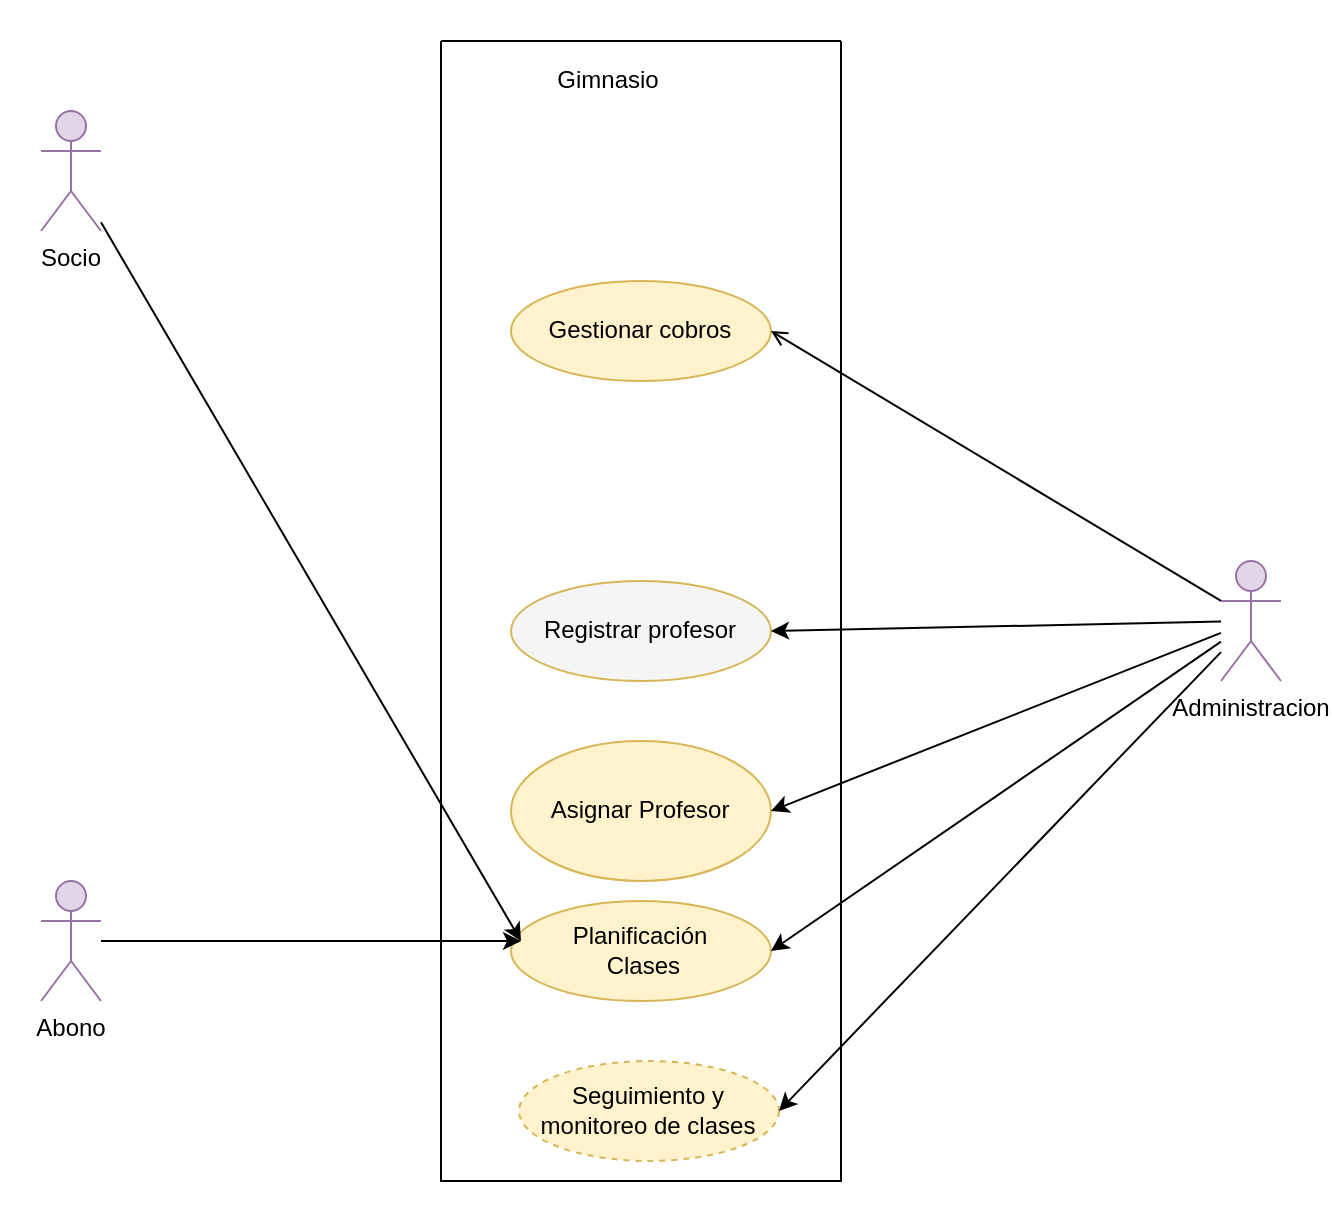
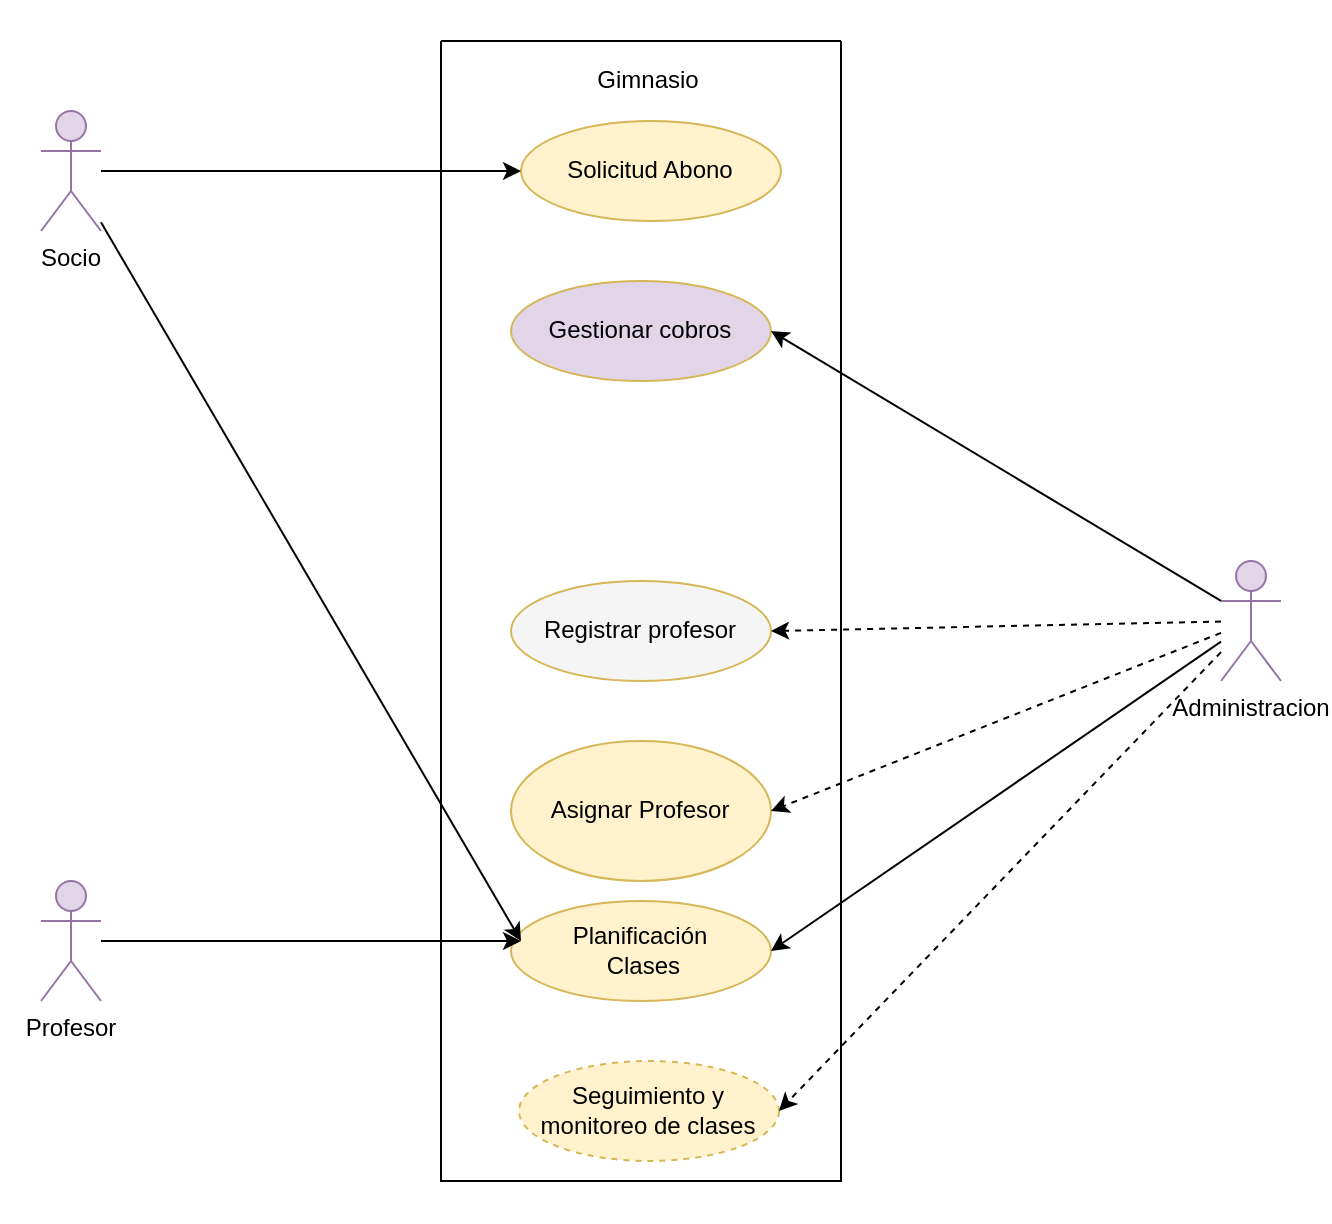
node "Gimnasio": moved (609, 81) -> (649, 81)
edge "Socio" -> "Solicitud Abono": added
node "Solicitud Abono": added
node "Gestionar cobros": fillcolor #fff2cc -> #e1d5e7
edge "Administracion" -> "Gestionar cobros": arrowhead open -> classic
edge "Administracion" -> "Registrar profesor": style solid -> dashed
edge "Administracion" -> "Asignar Profesor": style solid -> dashed
edge "Administracion" -> "Seguimiento y monitoreo de clases": style solid -> dashed
node "Abono": label "Abono" -> "Profesor"
